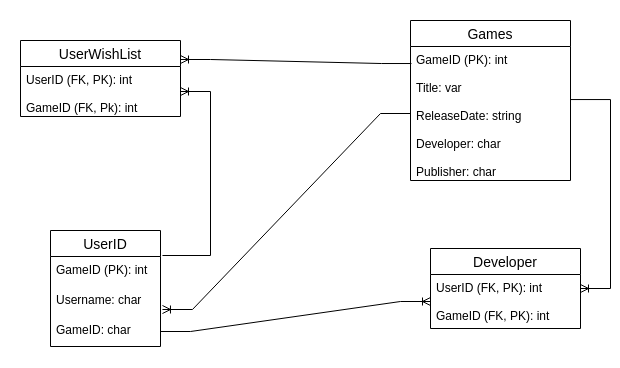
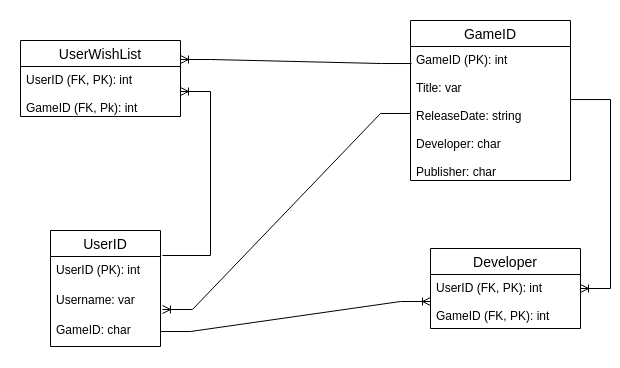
node "Games": label "Games" -> "GameID"
node "GameID (PK): int": label "GameID (PK): int" -> "UserID (PK): int"
node "Username: char": label "Username: char" -> "Username: var"
